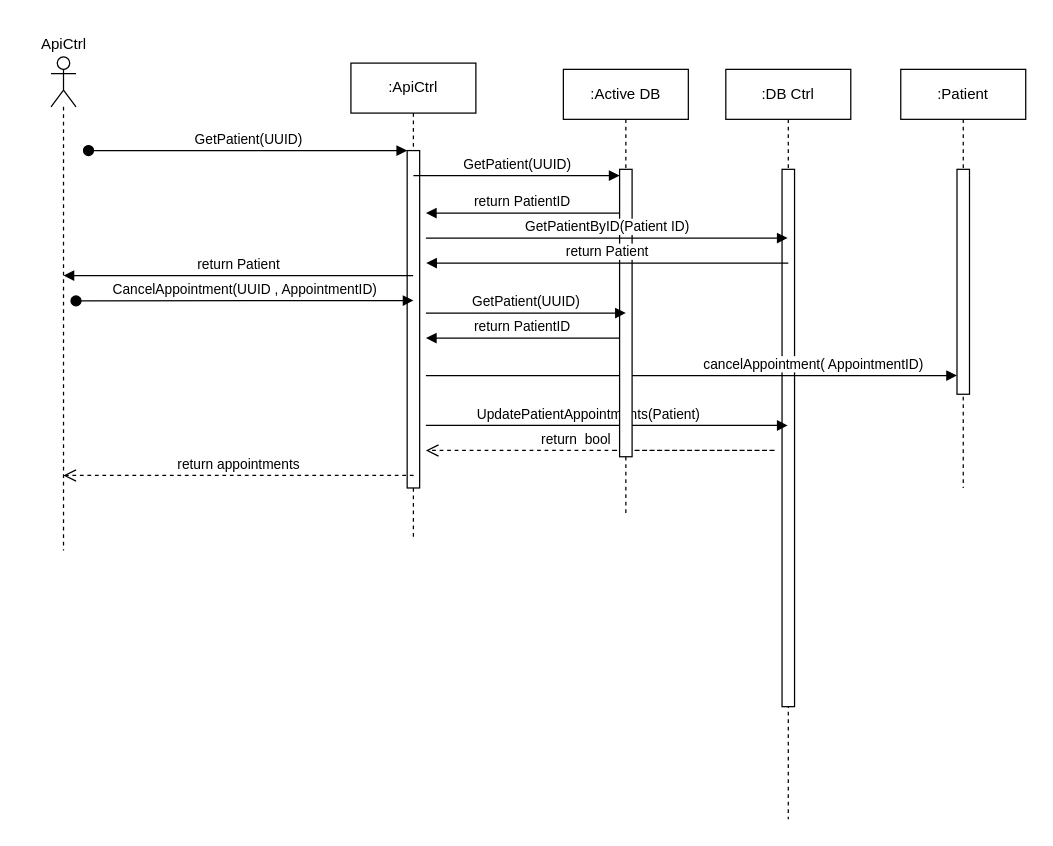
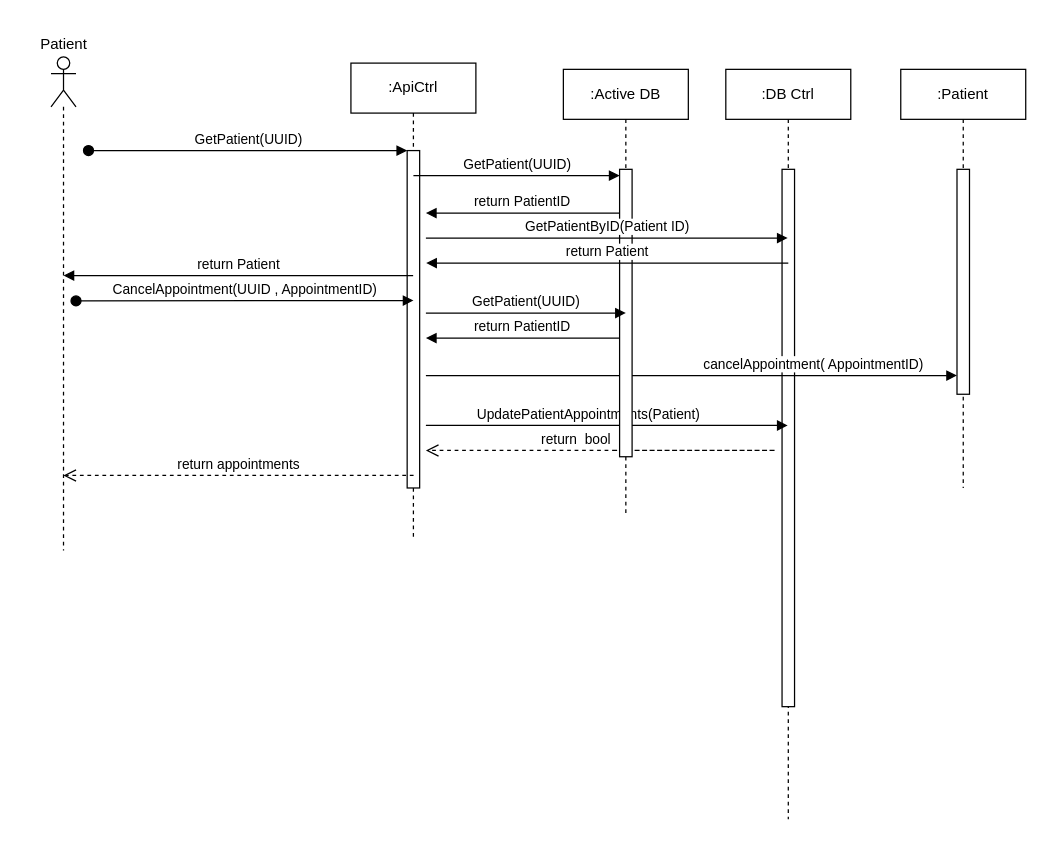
node "ApiCtrl": label "ApiCtrl" -> "Patient"
